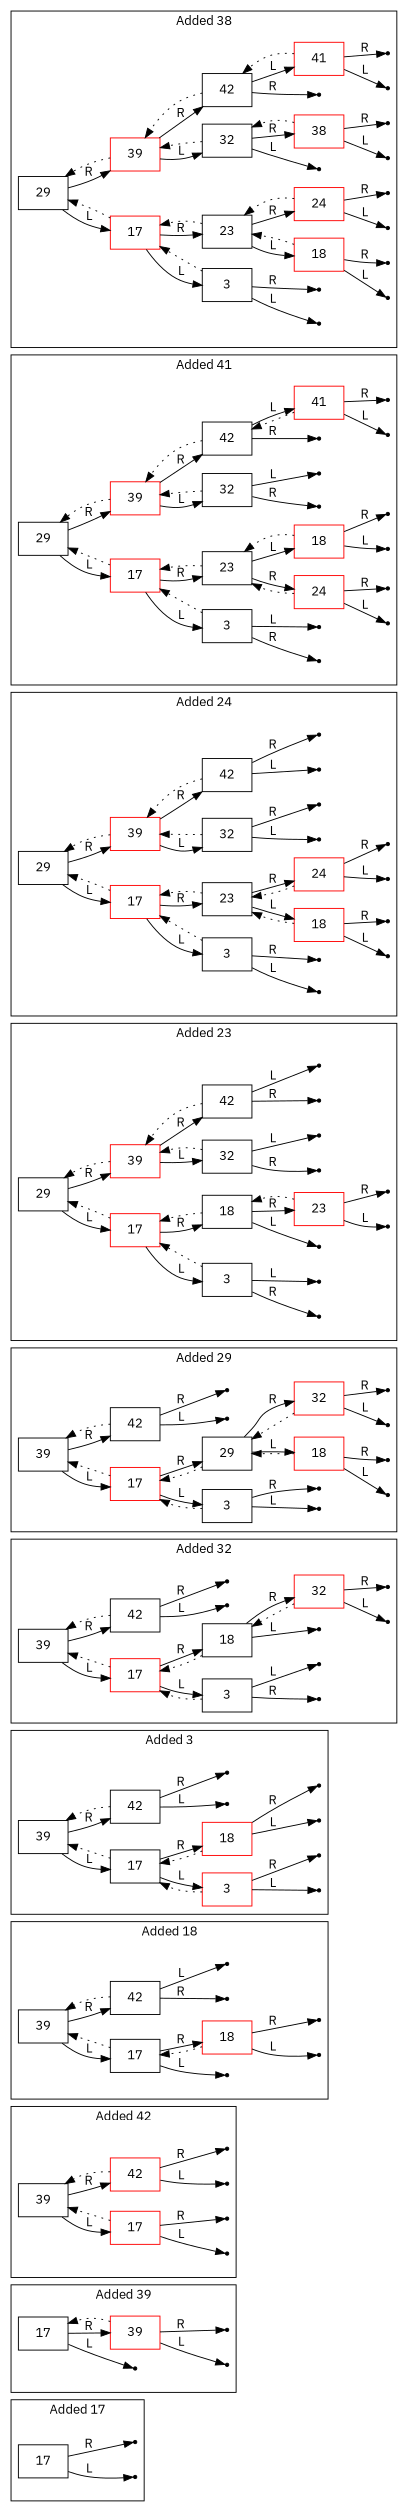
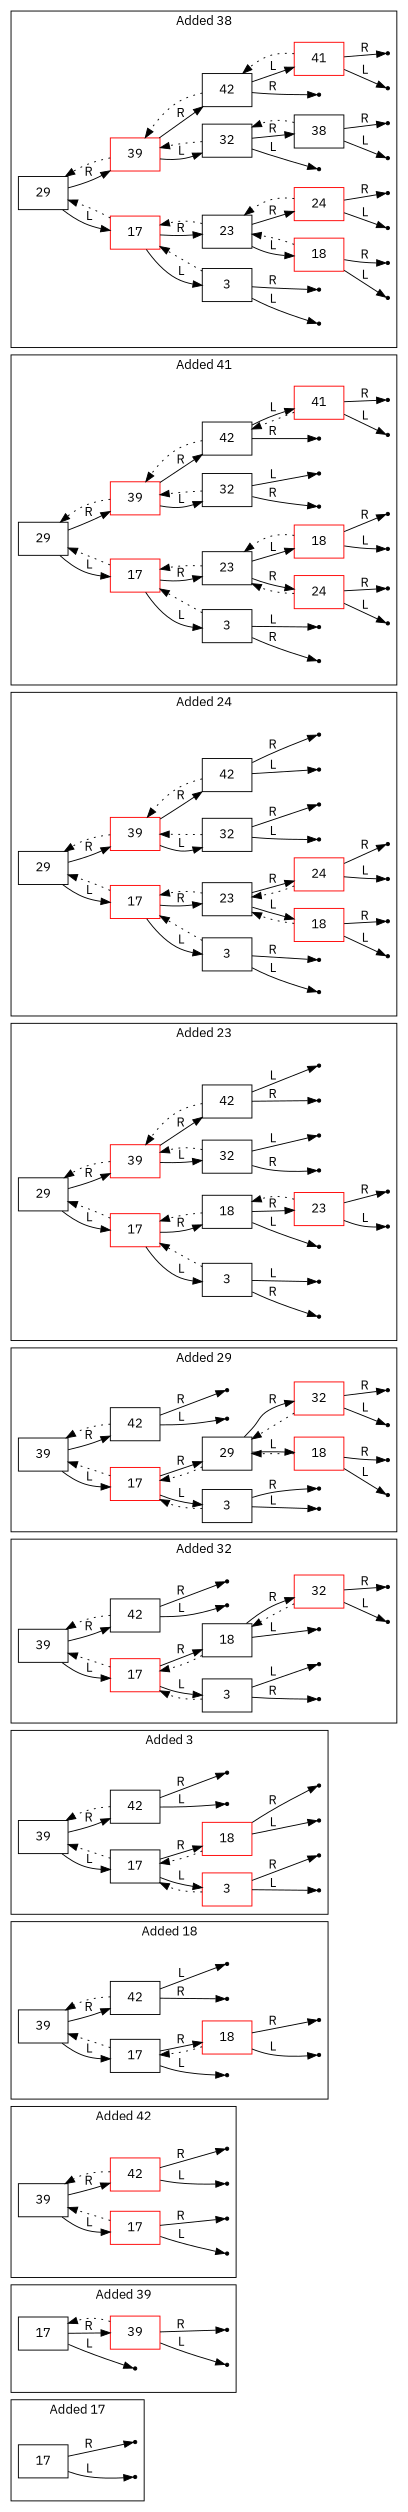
node "38": color red -> black
